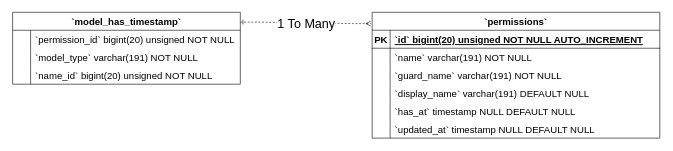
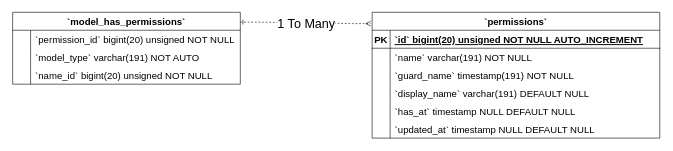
node "`model_has_timestamp`": label "`model_has_timestamp`" -> "`model_has_permissions`"
node "`model_type` varchar(191) NOT NULL": label "`model_type` varchar(191) NOT NULL" -> "`model_type` varchar(191) NOT AUTO"
node "`guard_name` varchar(191) NOT NULL": label "`guard_name` varchar(191) NOT NULL" -> "`guard_name` timestamp(191) NOT NULL"
